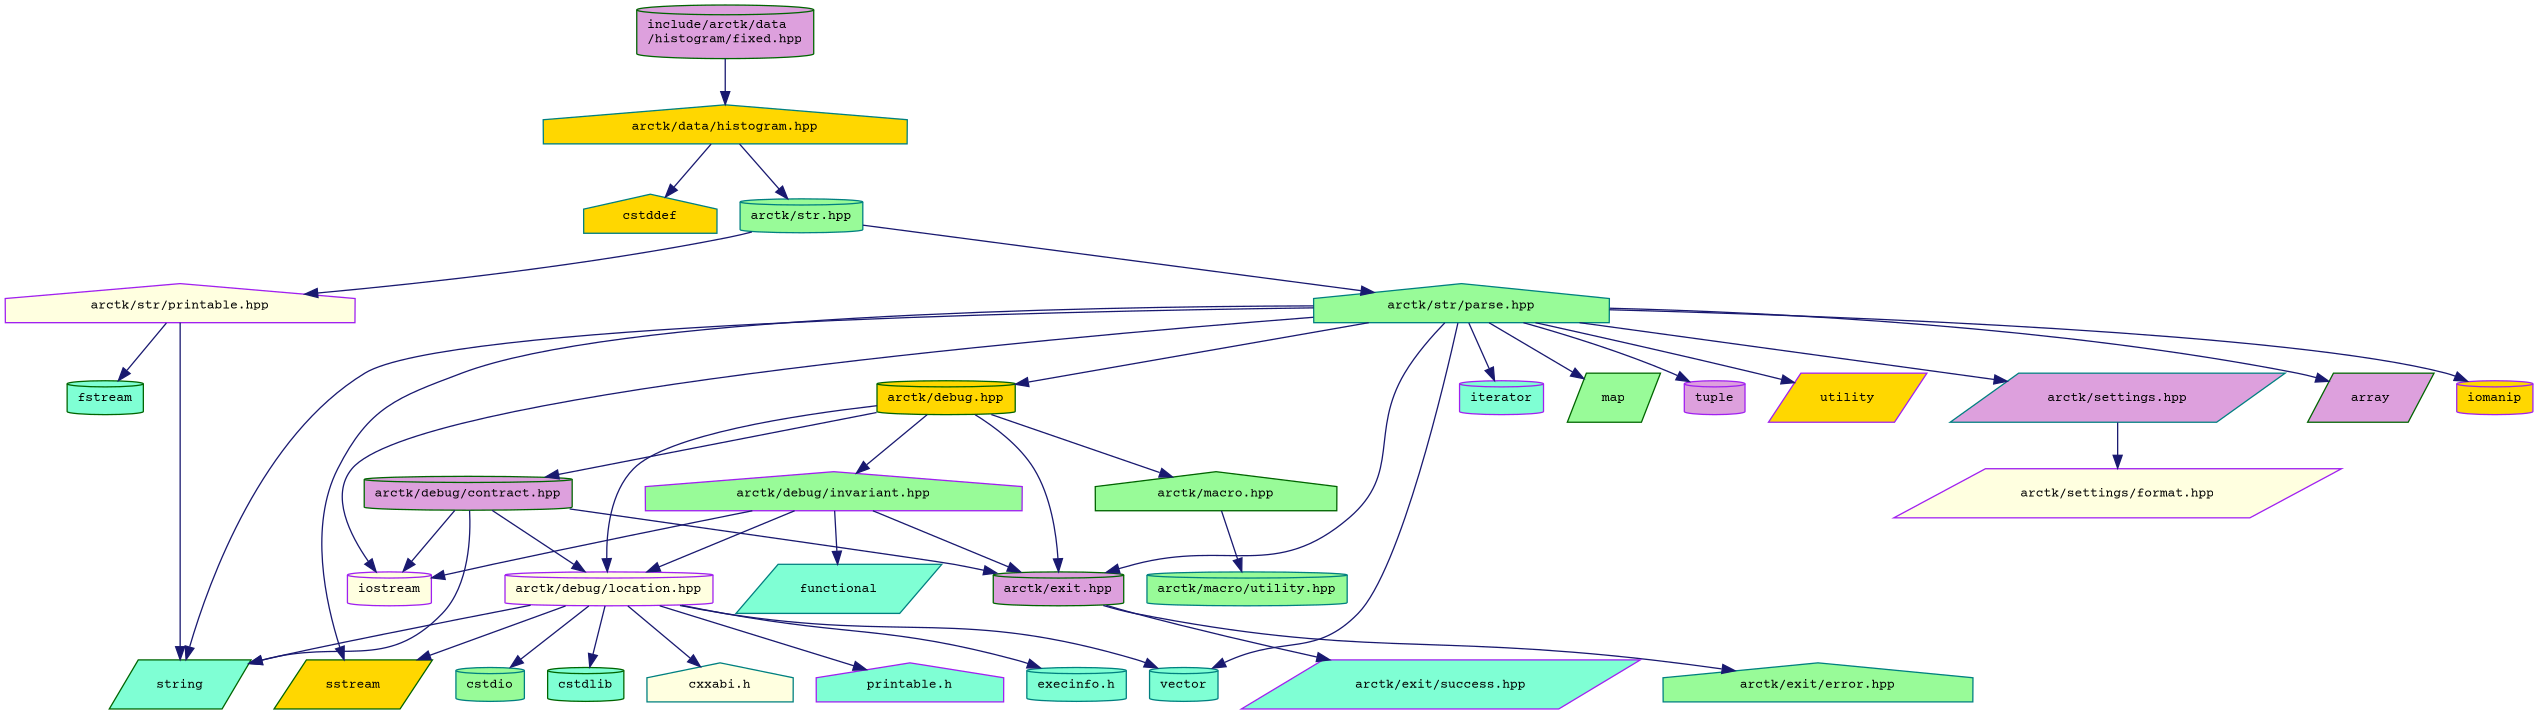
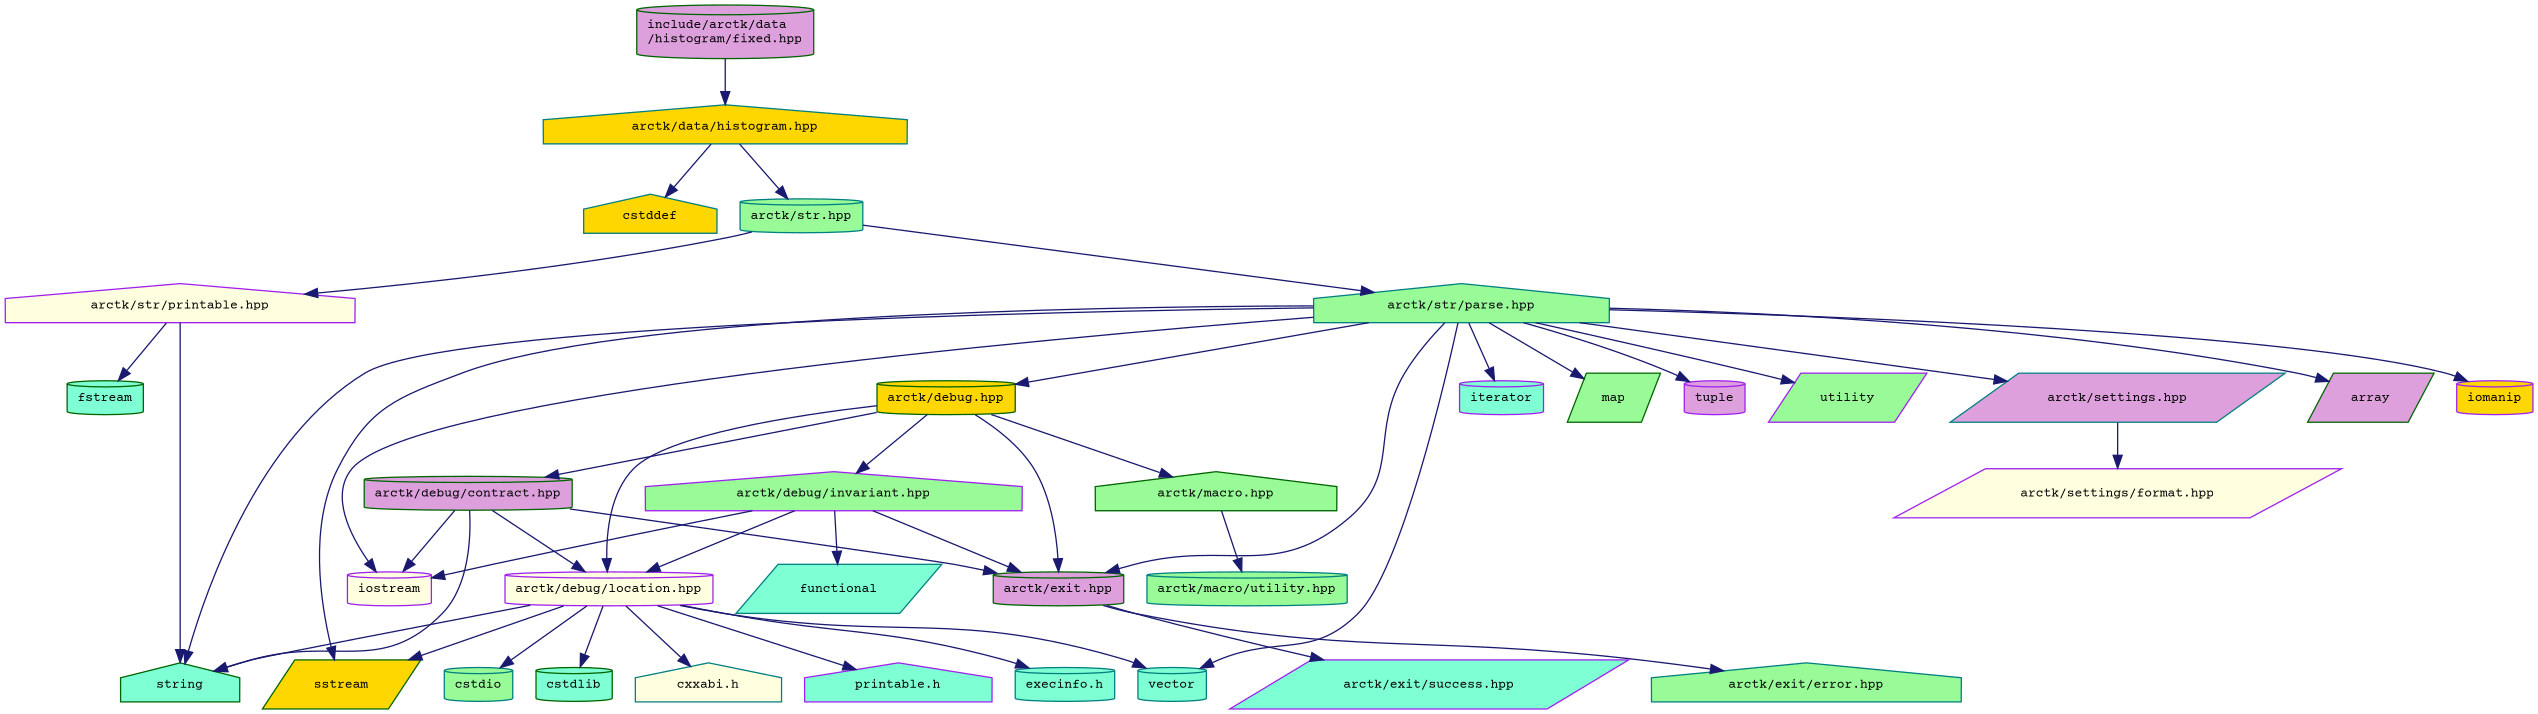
node "utility": fillcolor gold -> palegreen
node "string": shape parallelogram -> house
